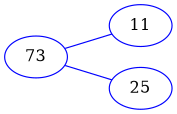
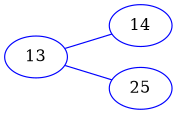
node "11": label "11" -> "14"
node "73": label "73" -> "13"
